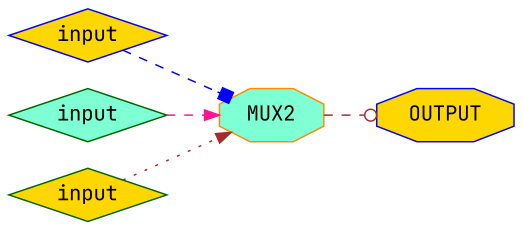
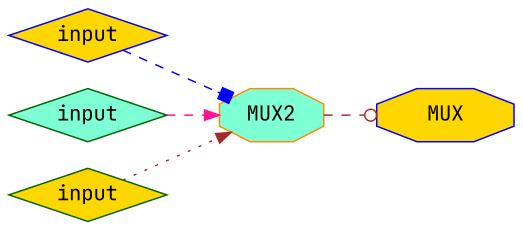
node "OUTPUT": label "OUTPUT" -> "MUX"
